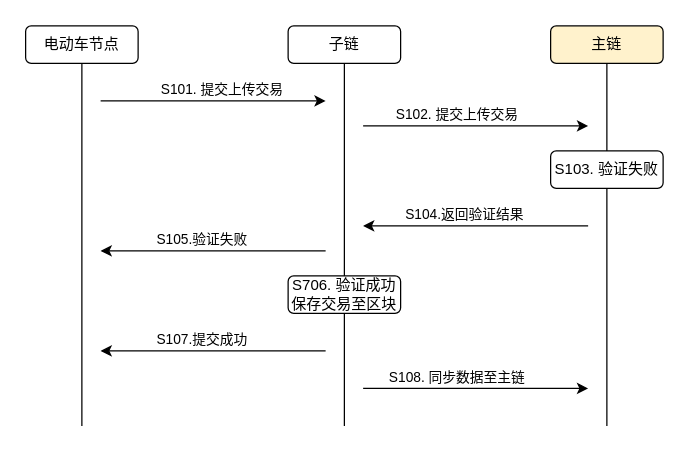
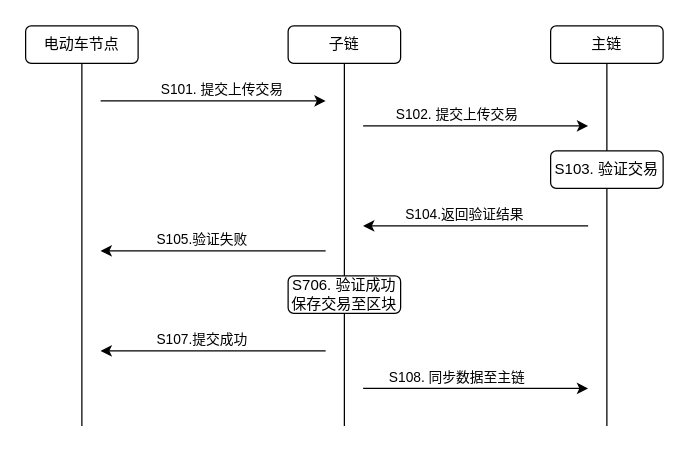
node "主链": fillcolor #fff2cc -> #ffffff
node "S103. 验证失败": label "S103. 验证失败" -> "S103. 验证交易"
